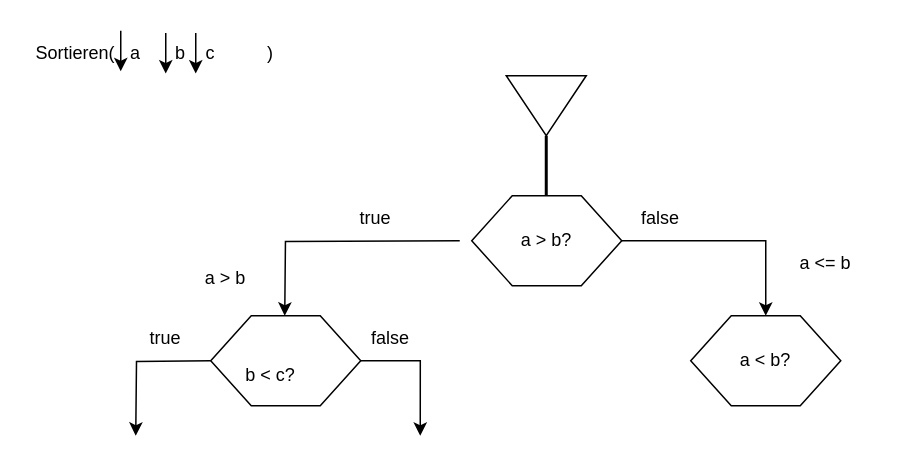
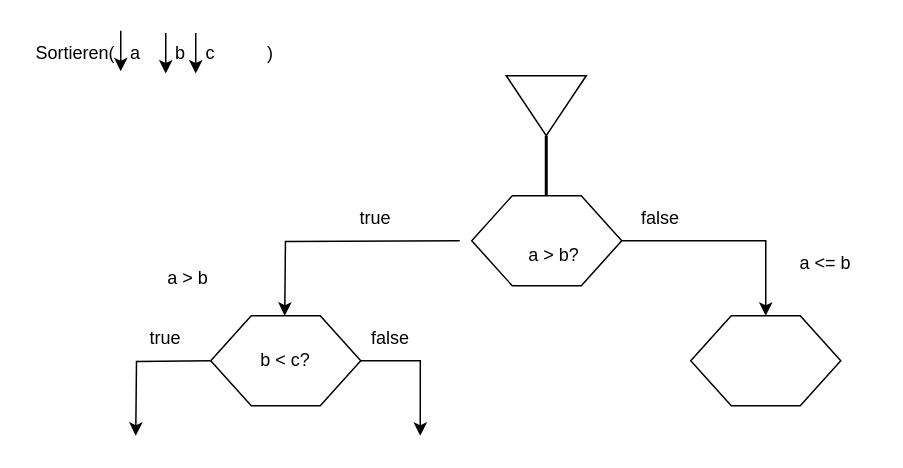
node "a > b?": moved (547, 241) -> (554, 256)
node "a > b": moved (226, 278) -> (188, 278)
node "a < b?": removed
node "b < c?": moved (271, 376) -> (286, 361)
